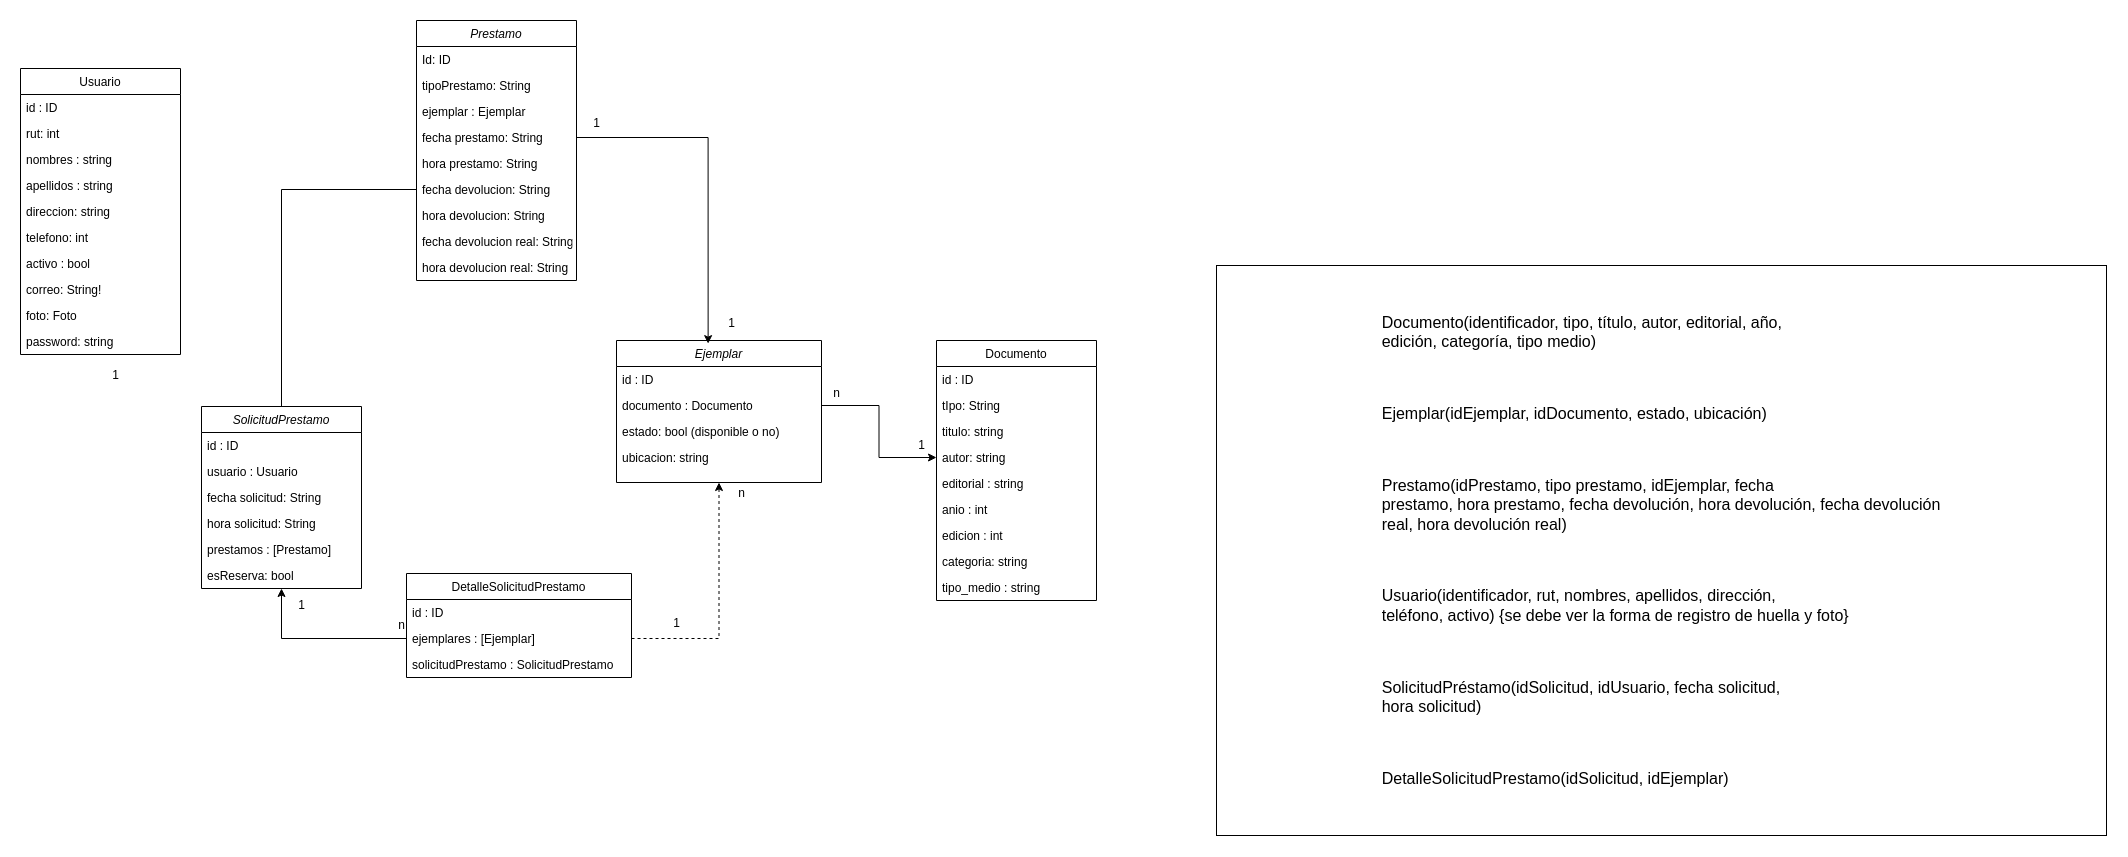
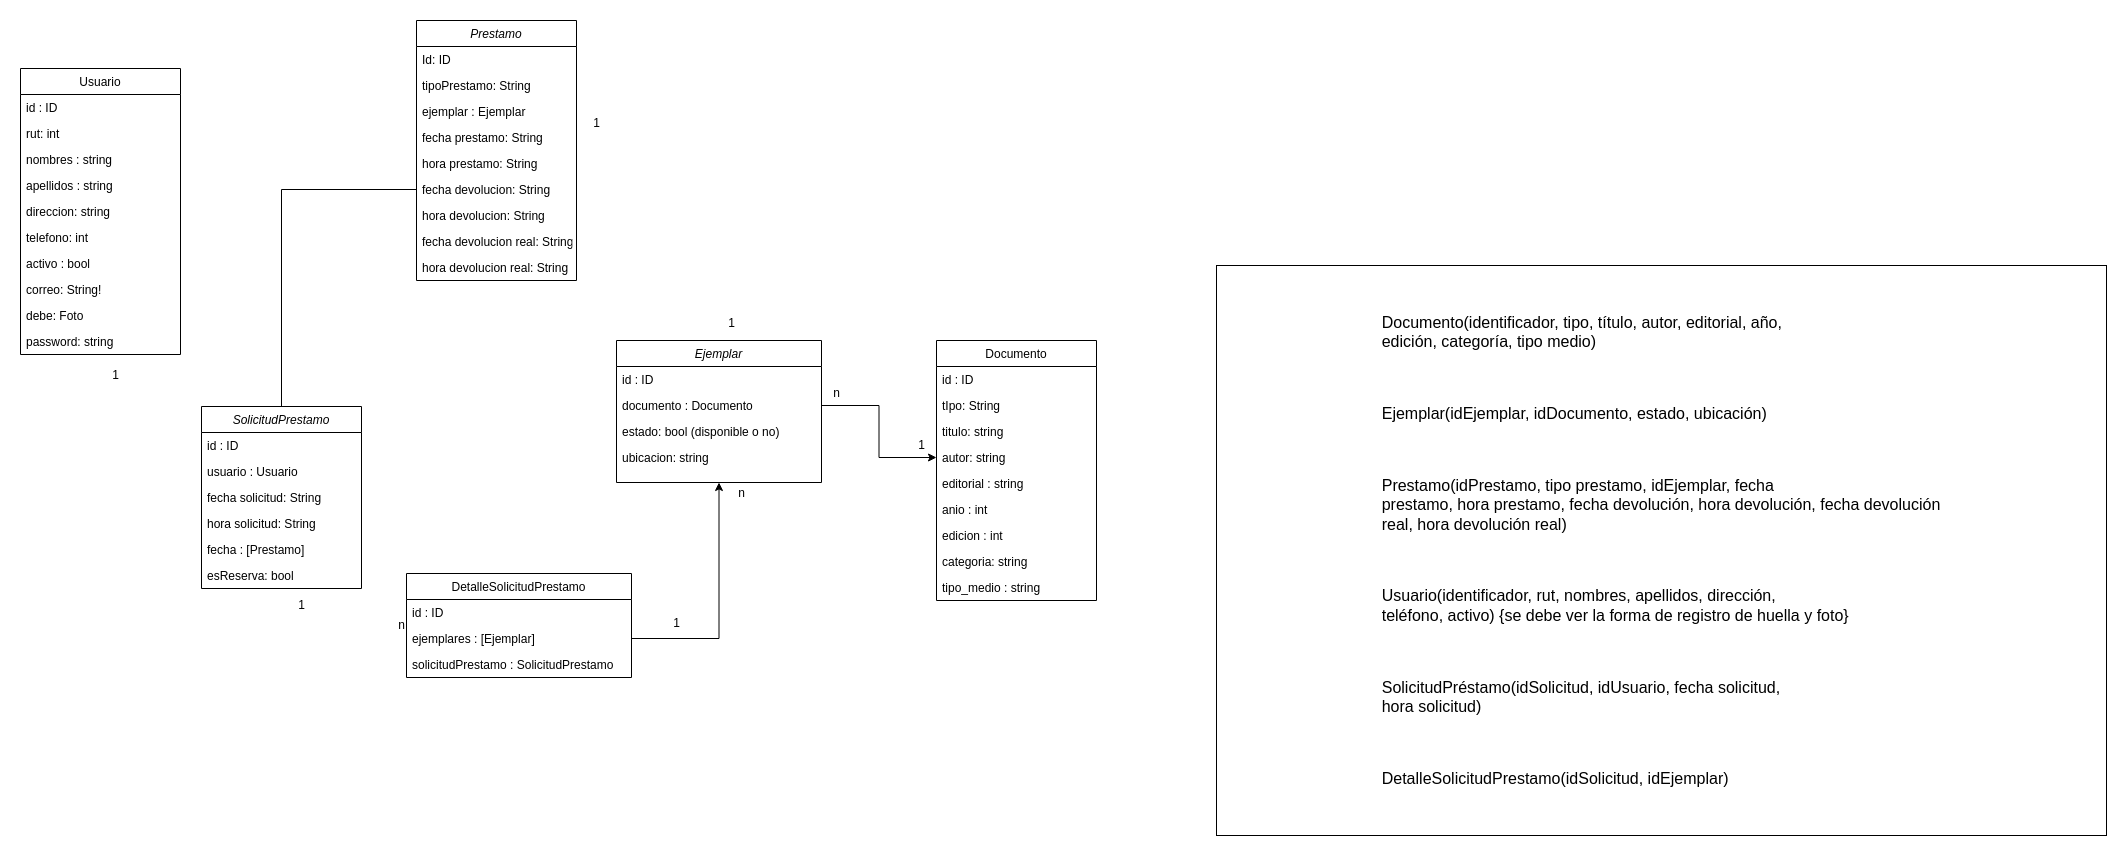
edge "fecha prestamo: String" -> "Ejemplar": removed
node "foto: Foto": label "foto: Foto" -> "debe: Foto"
node "prestamos : [Prestamo]": label "prestamos : [Prestamo]" -> "fecha : [Prestamo]"
edge "ejemplares : [Ejemplar]" -> "Ejemplar": style dashed -> solid
edge "ejemplares : [Ejemplar]" -> "SolicitudPrestamo": removed
